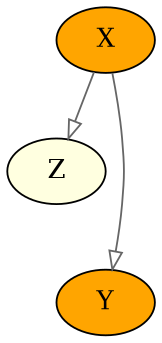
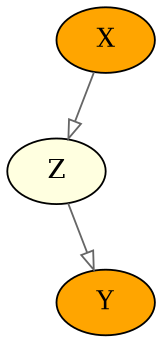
edge "X" -> "Y": now "Z" -> "Y"
